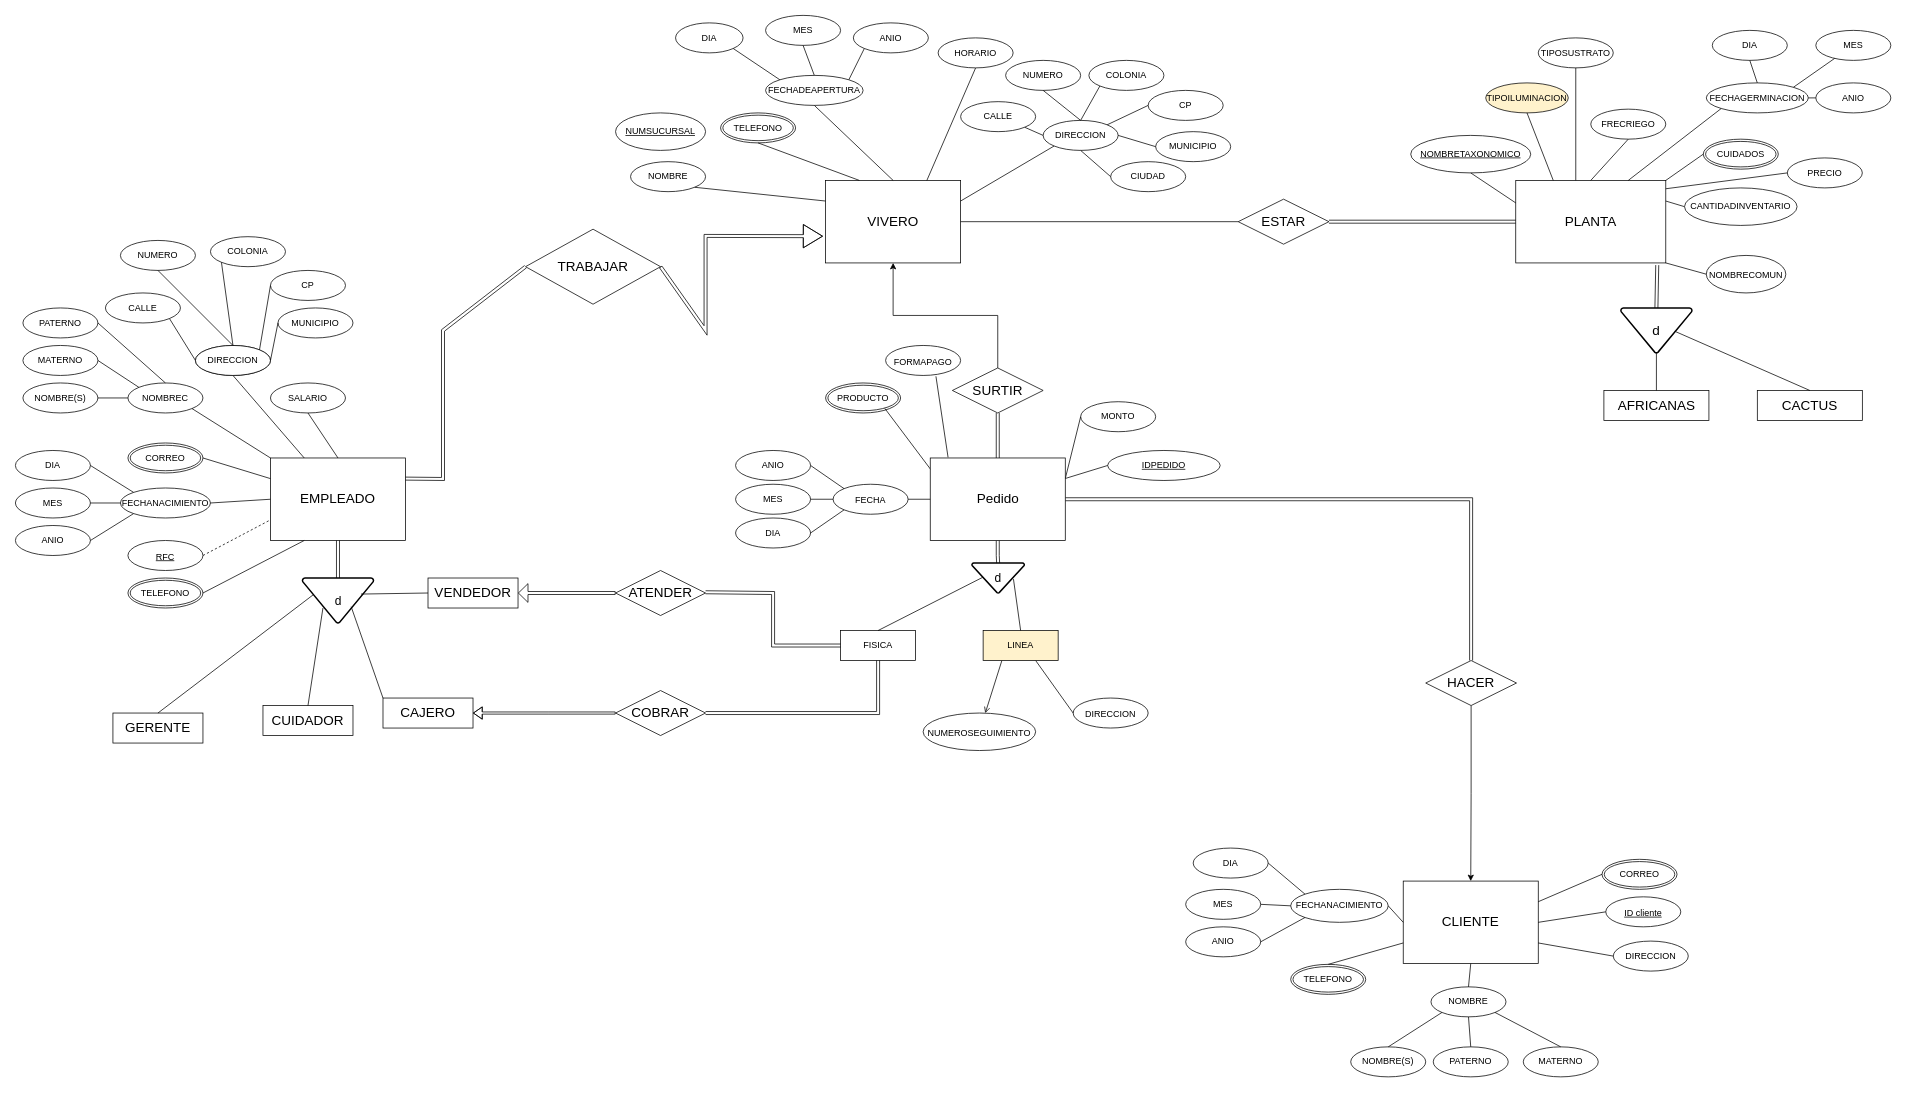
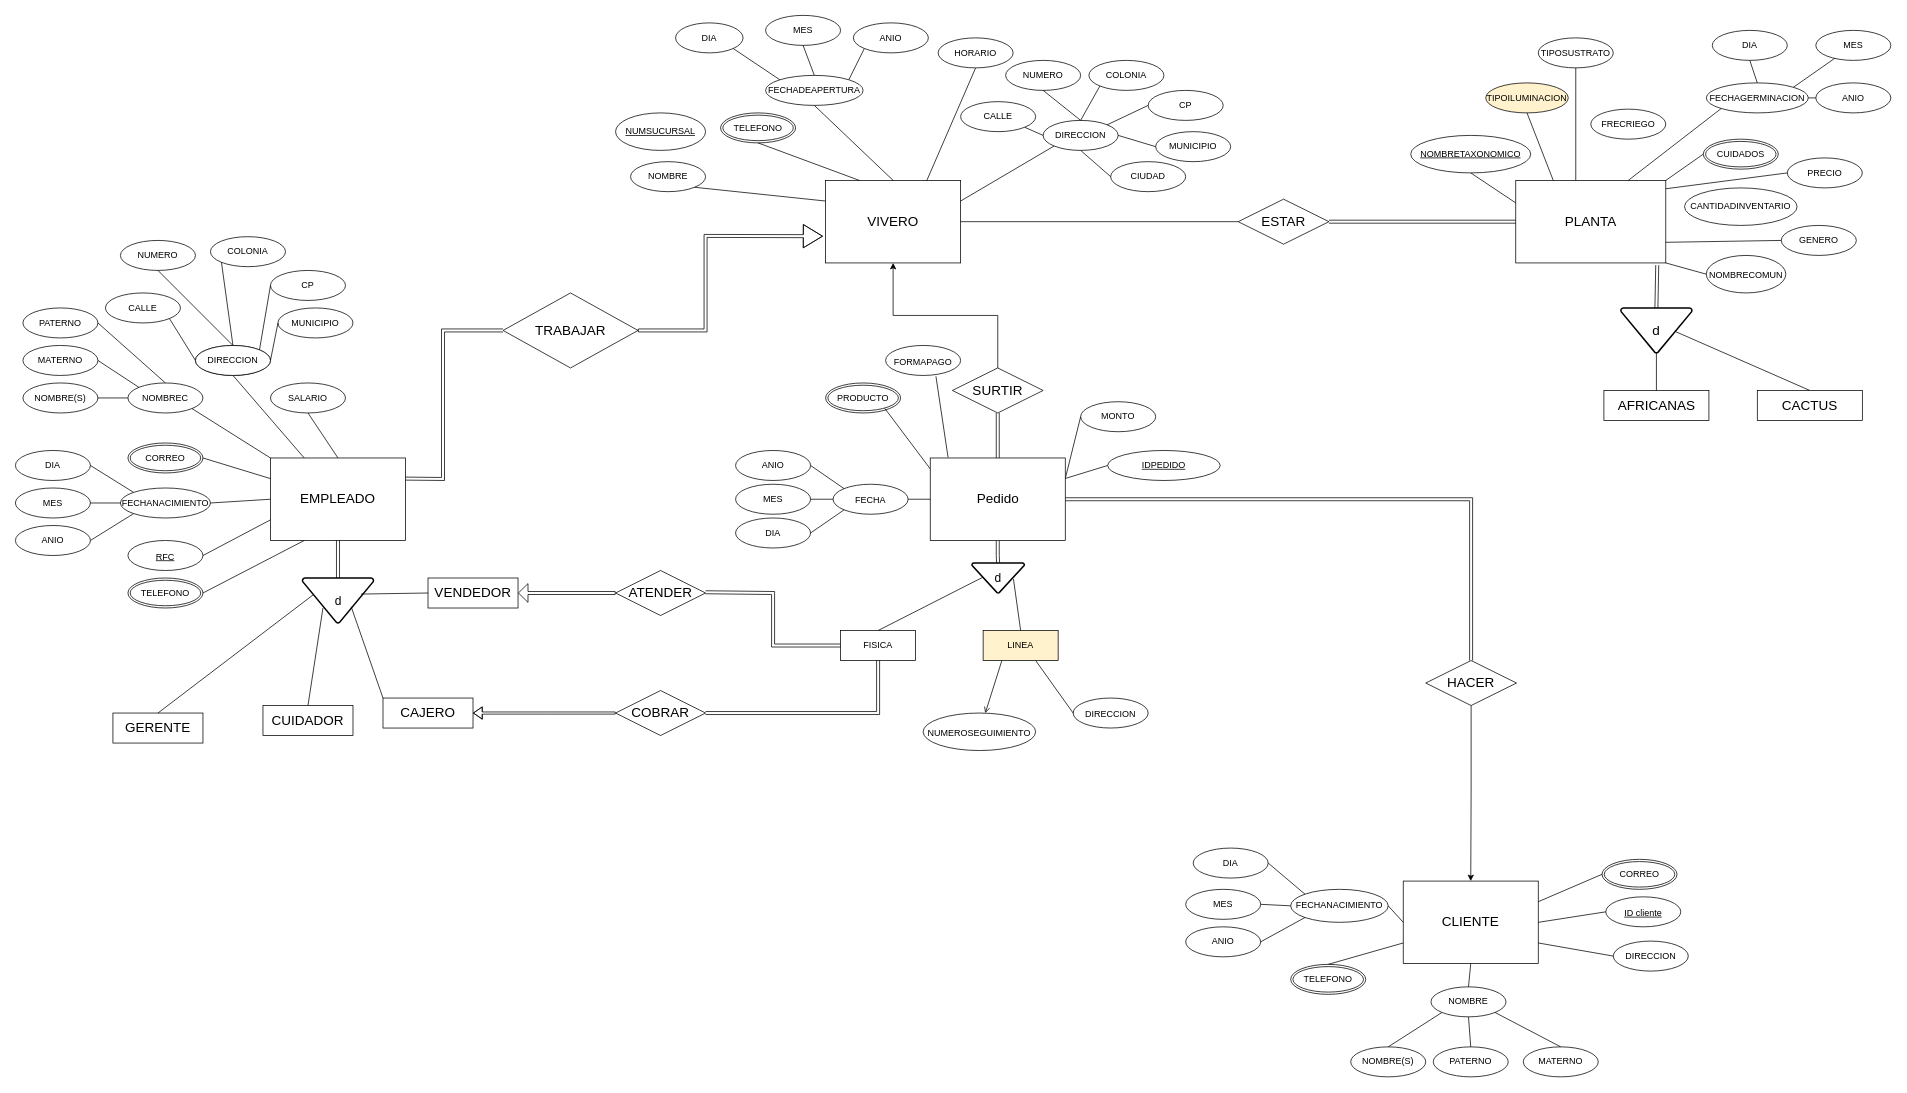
edge "FRECRIEGO" -- "PLANTA": removed
edge "CANTIDADINVENTARIO" -- "PLANTA": removed
node "GENERO": added
edge "PLANTA" -- "GENERO": added
node "TRABAJAR": moved (593, 267) -> (570, 330)
edge "EMPLEADO" -- "RFC": style dashed -> solid
